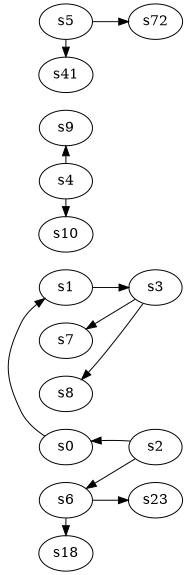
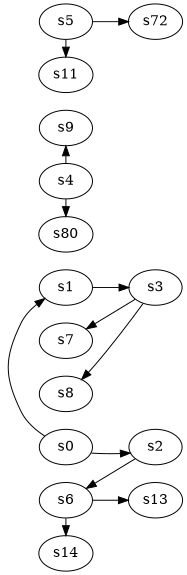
node "s41": label "s41" -> "s11"
node "s10": label "s10" -> "s80"
edge "s2" -> "s0": reversed
node "s23": label "s23" -> "s13"
node "s18": label "s18" -> "s14"
